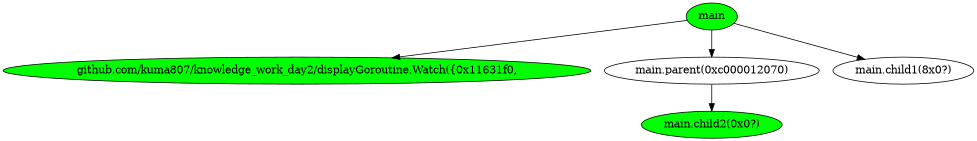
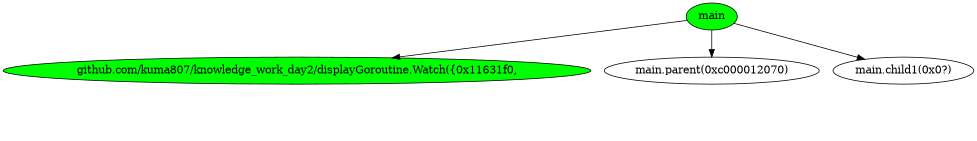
node "main.child1(8x0?)": label "main.child1(8x0?)" -> "main.child1(0x0?)"
node "main.child2(0x0?)": removed
